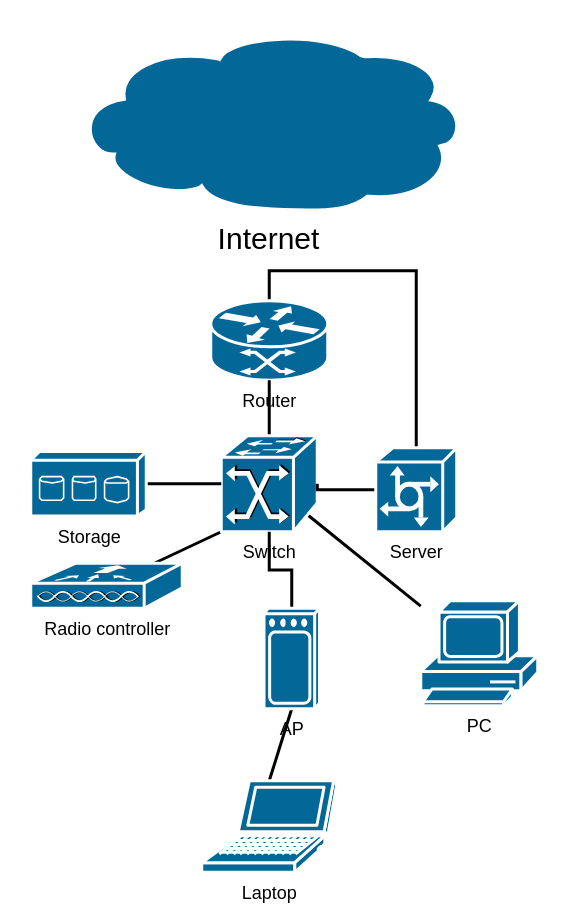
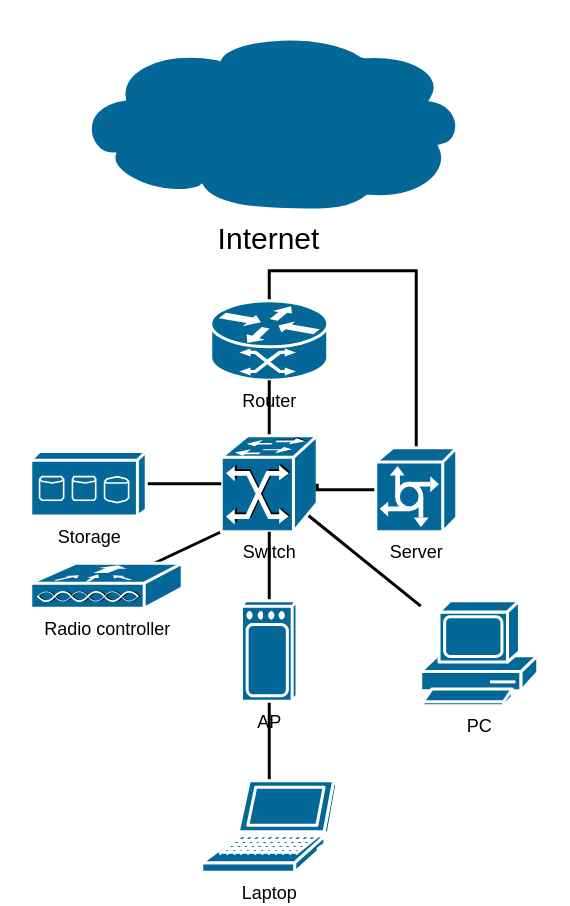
node "AP": moved (292, 659) -> (269, 651)
